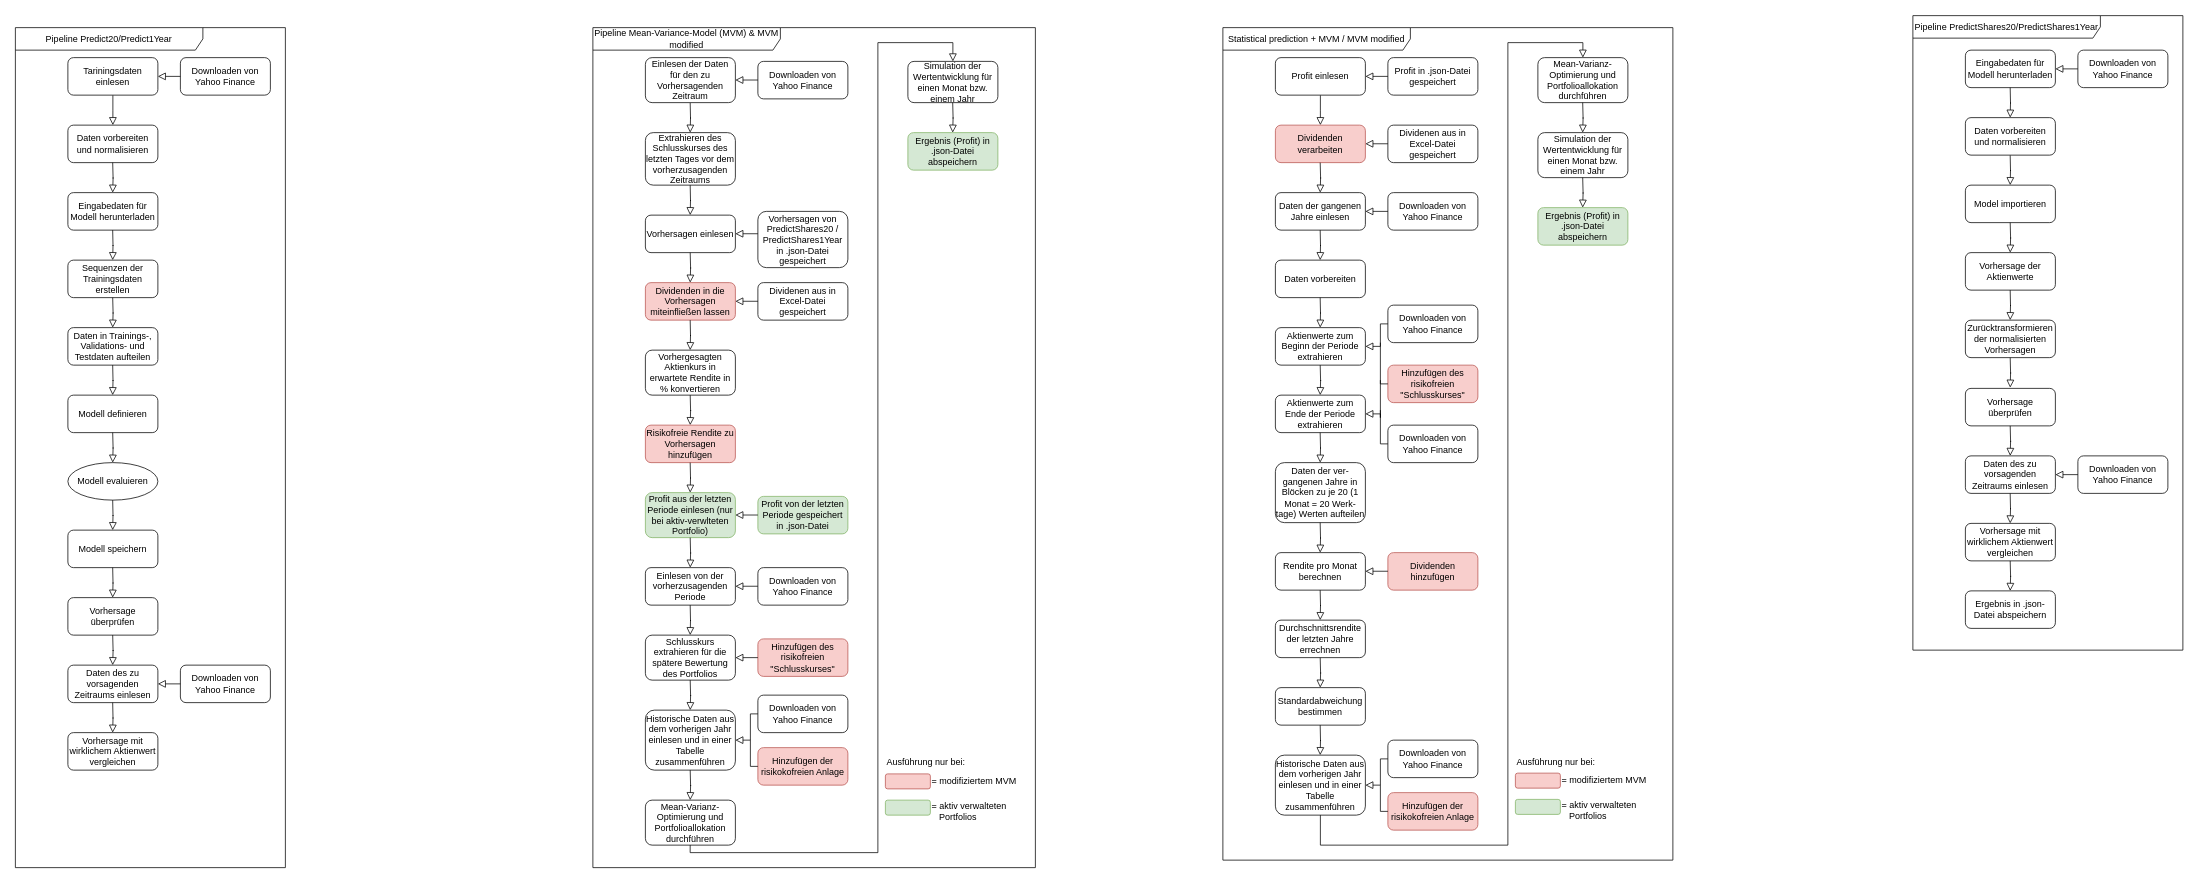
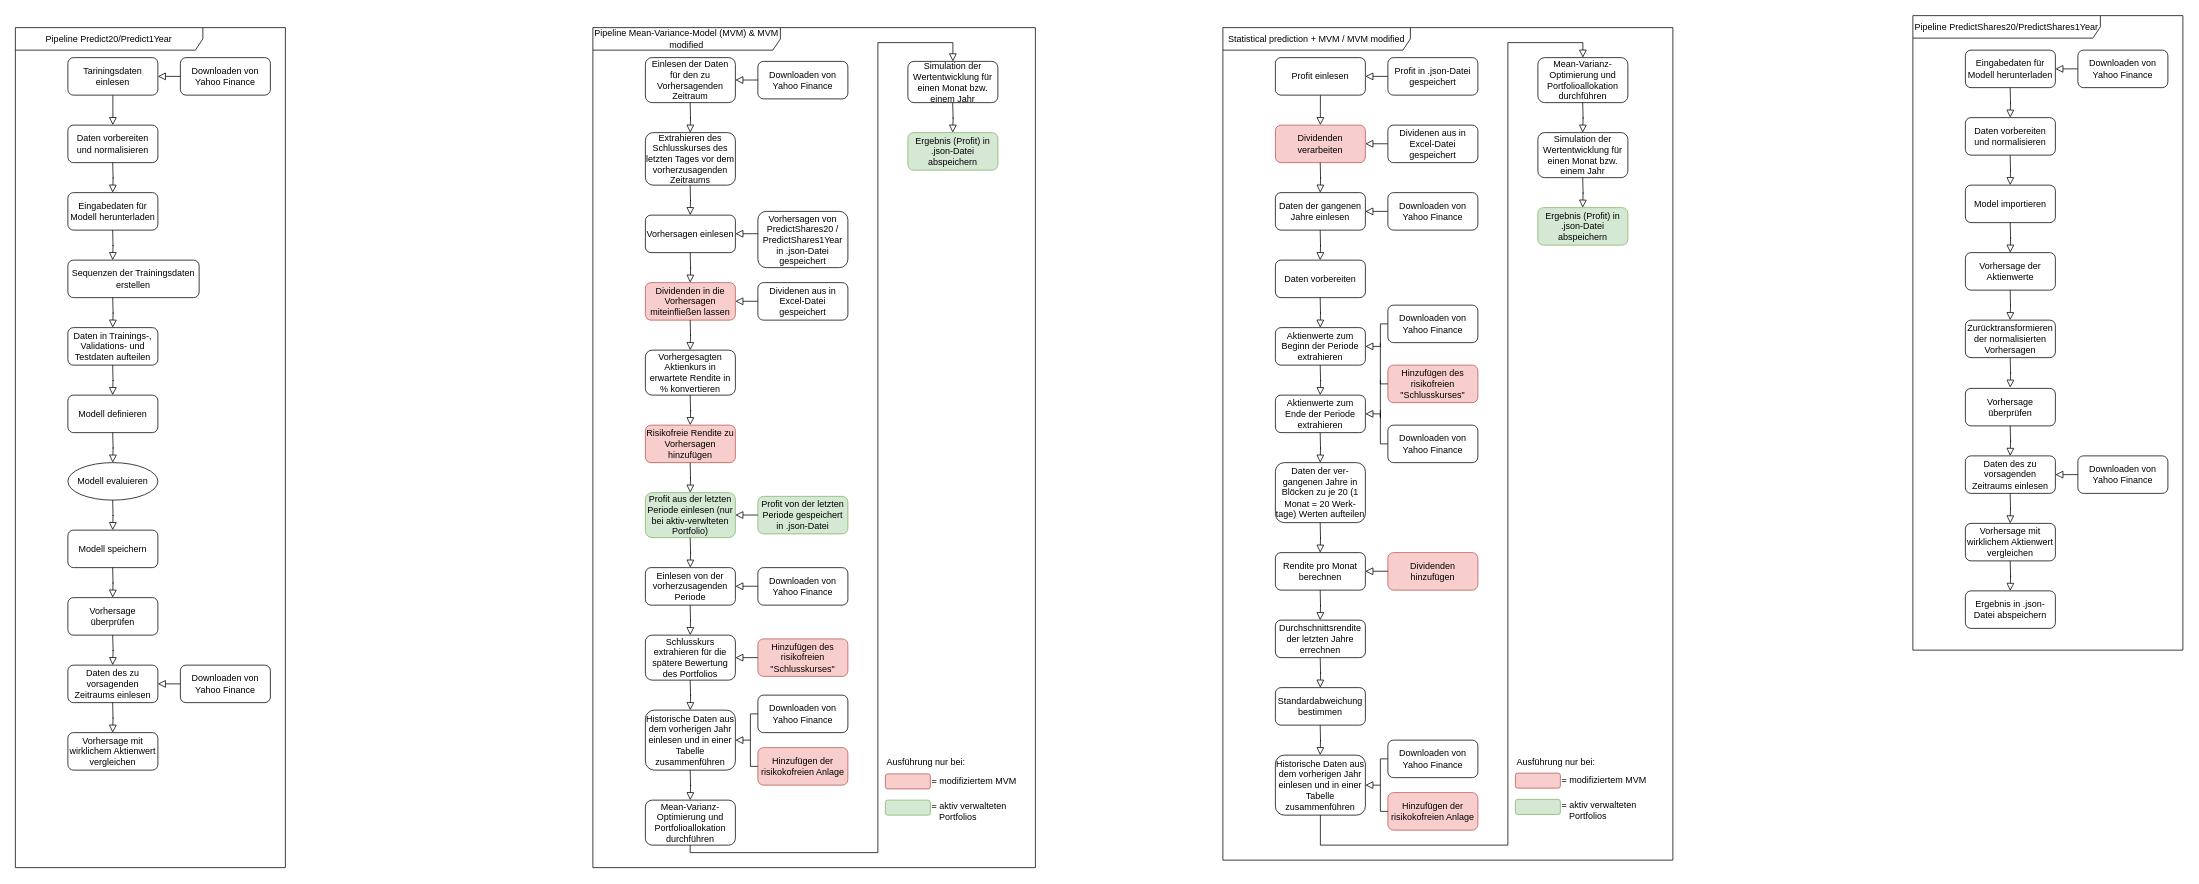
node "Sequenzen der Trainingsdaten erstellen": size 90x38 -> 131x38
